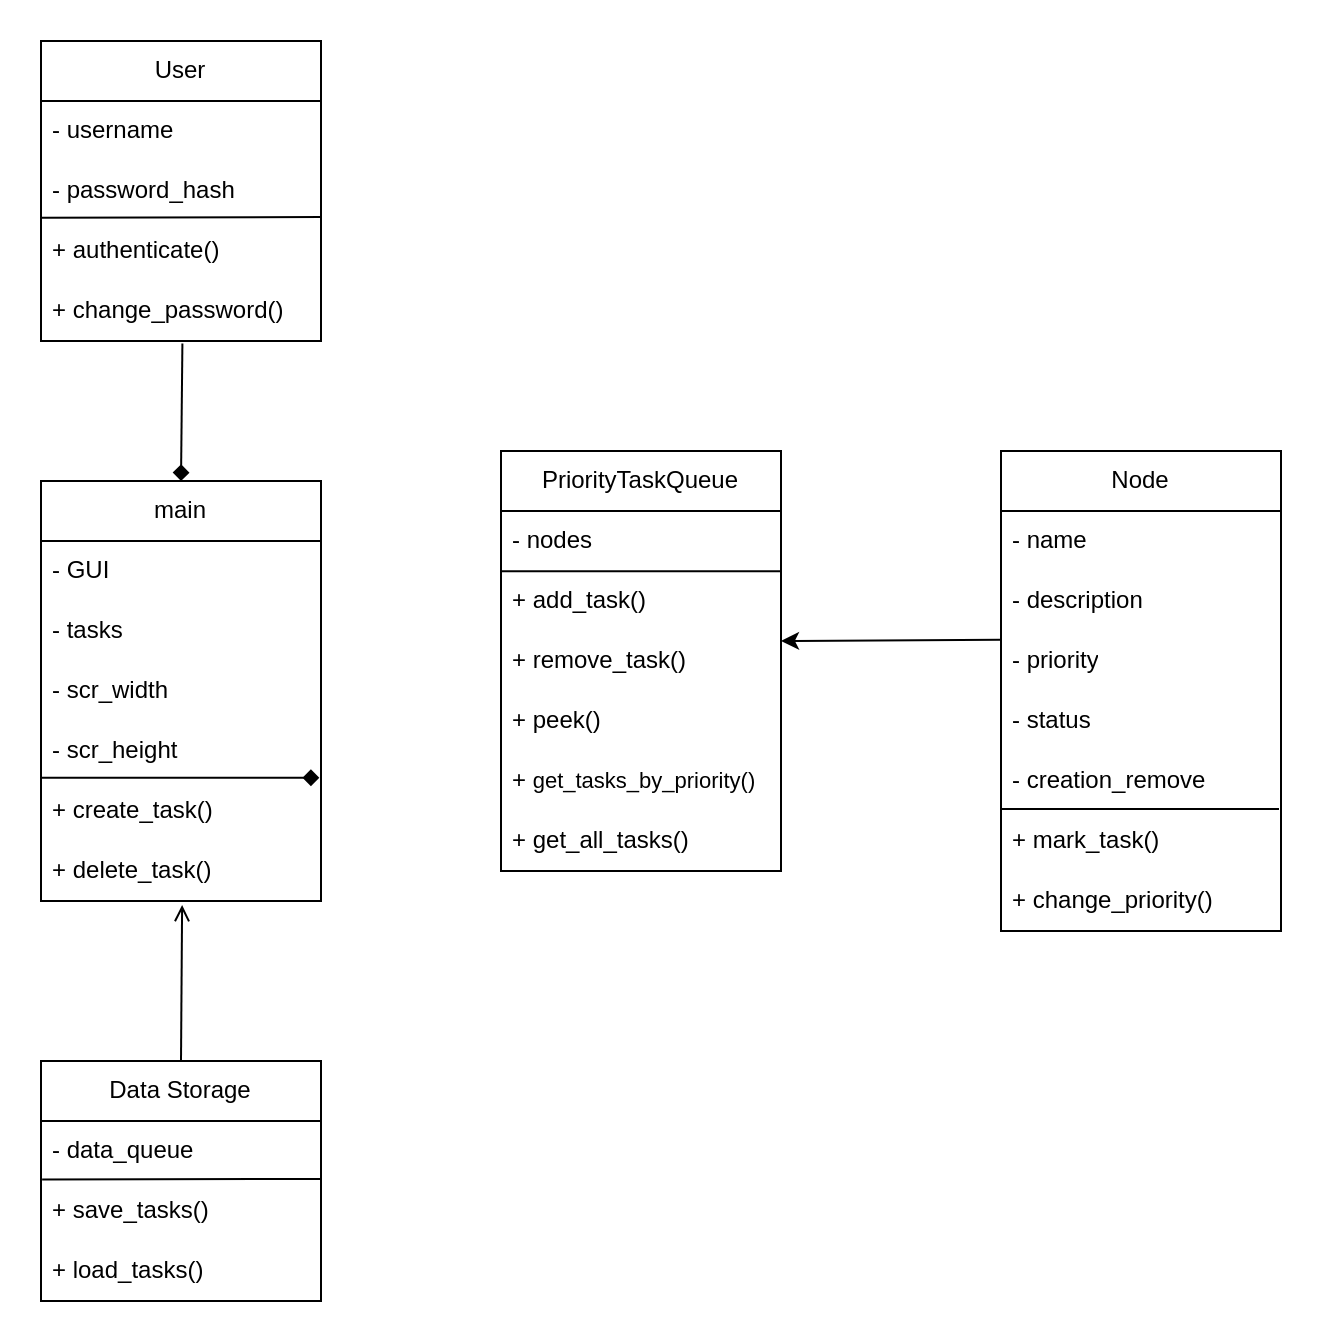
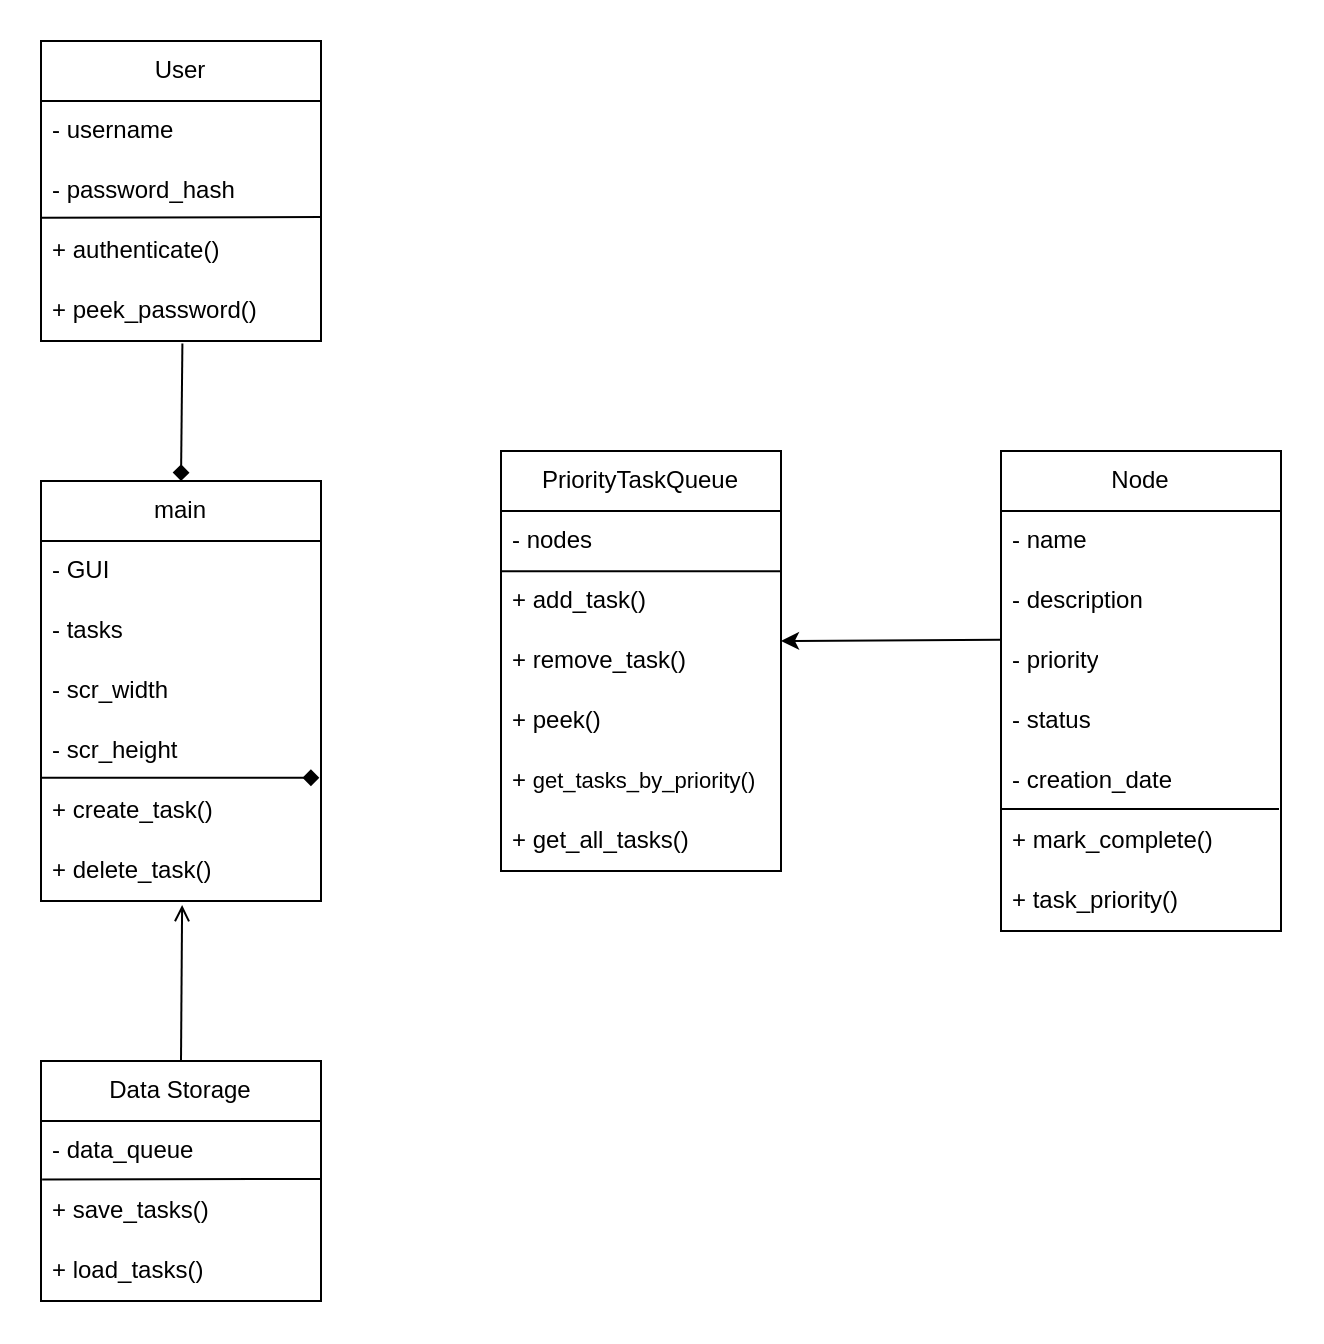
node "+ change_password()": label "+ change_password()" -> "+ peek_password()"
node "- creation_remove": label "- creation_remove" -> "- creation_date"
node "+ mark_task()": label "+ mark_task()" -> "+ mark_complete()"
node "+ change_priority()": label "+ change_priority()" -> "+ task_priority()"
